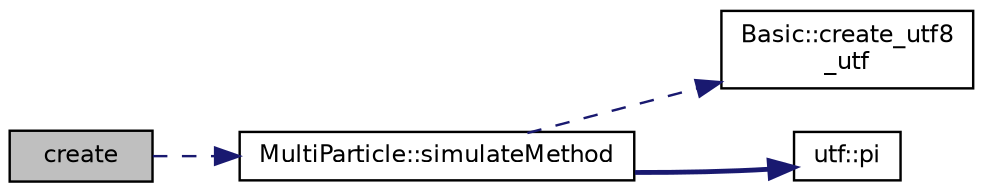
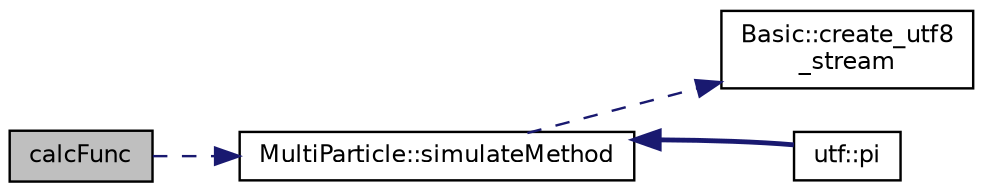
node "Basic::create_utf8 _utf": label "Basic::create_utf8 _utf" -> "Basic::create_utf8 _stream"
node "create": label "create" -> "calcFunc"
edge "MultiParticle::simulateMethod" -> "utf::pi": reversed
